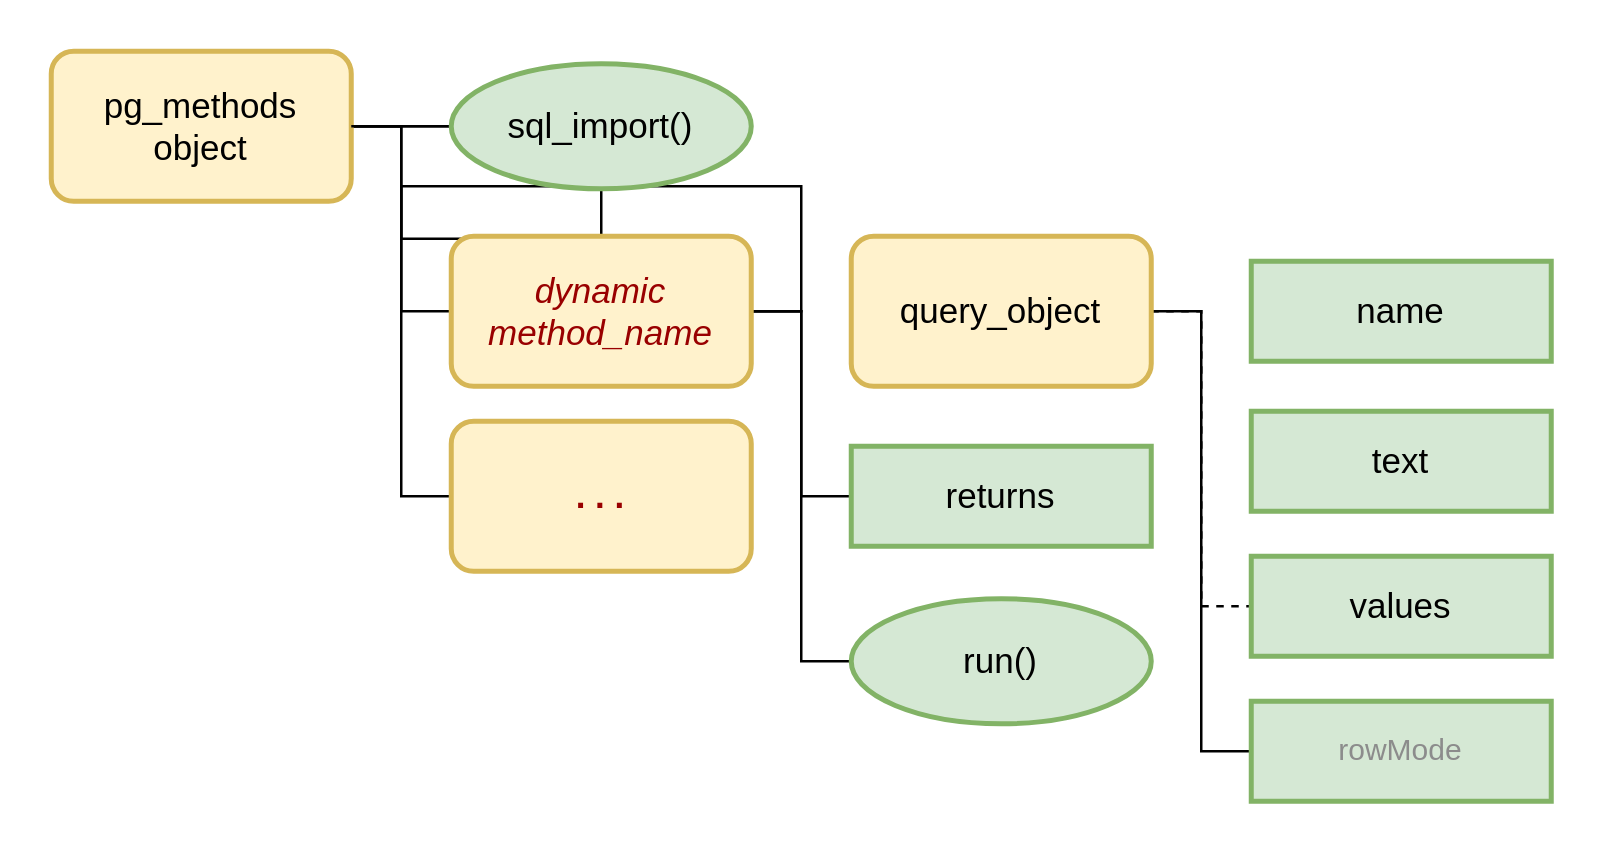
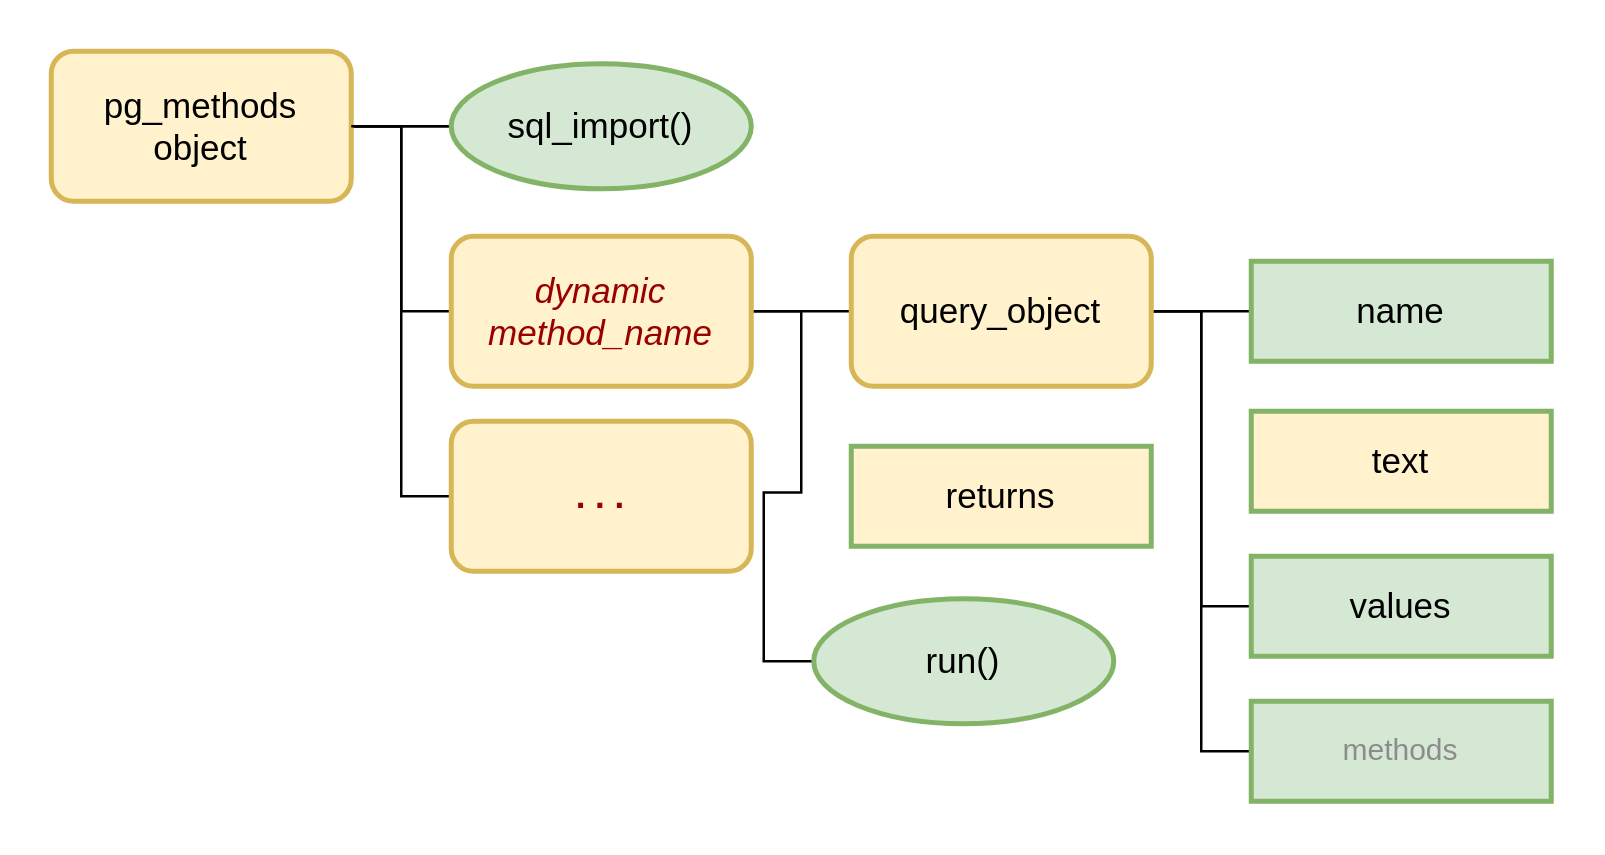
edge "sql_import()" -- "dynamic method_name": now "query_object" -- "dynamic method_name"
edge "query_object" -- "name": added
node "text": fillcolor #d5e8d4 -> #fff2cc
edge "dynamic method_name" -- "returns": removed
node "returns": fillcolor #d5e8d4 -> #fff2cc
edge "query_object" -- "values": style dashed -> solid
node "run()": moved (1001, 661) -> (964, 661)
node "rowMode": label "rowMode" -> "methods"
